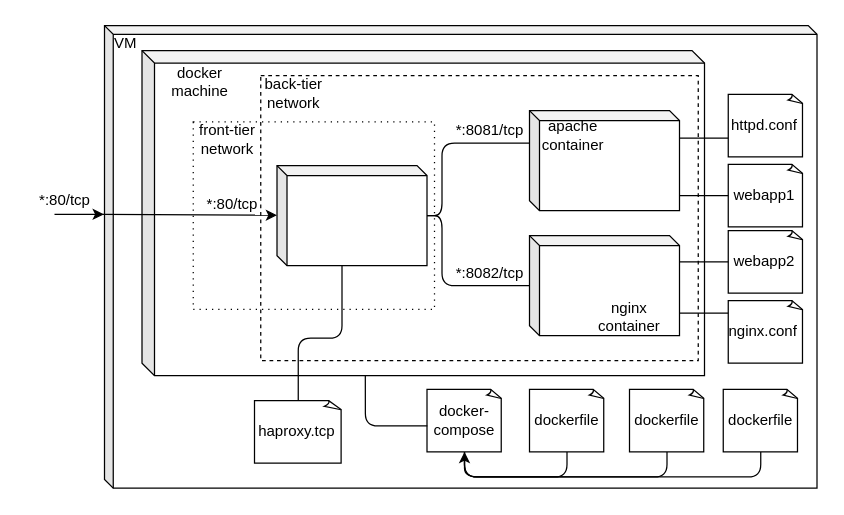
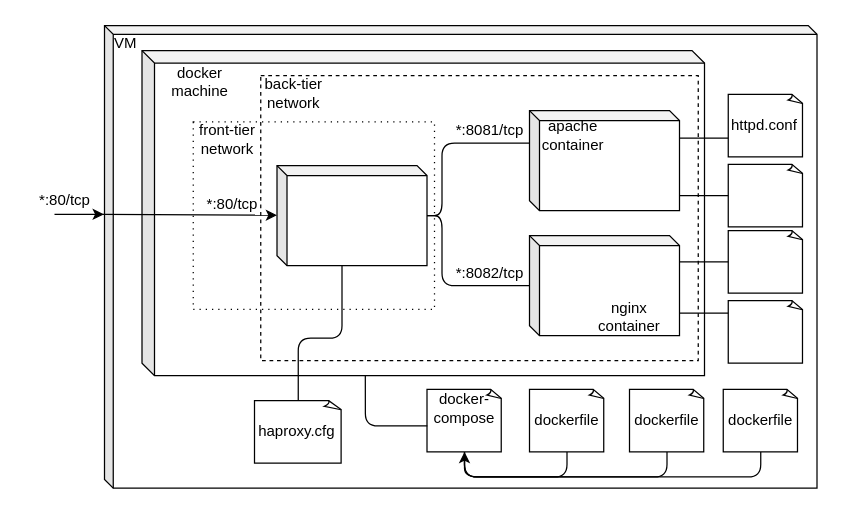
node "webapp1": removed
node "webapp2": removed
node "nginx.conf": removed
node "docker-compose": moved (464, 421) -> (464, 408)
node "haproxy.tcp": label "haproxy.tcp" -> "haproxy.cfg"
